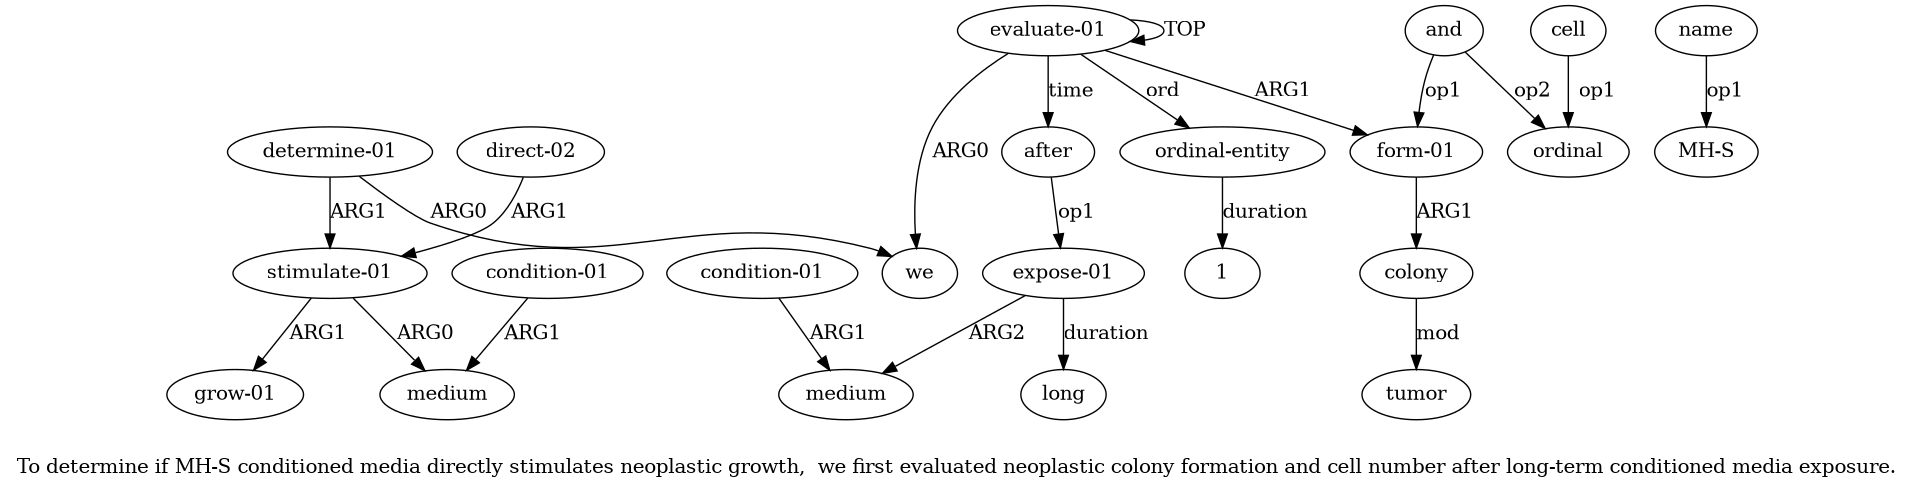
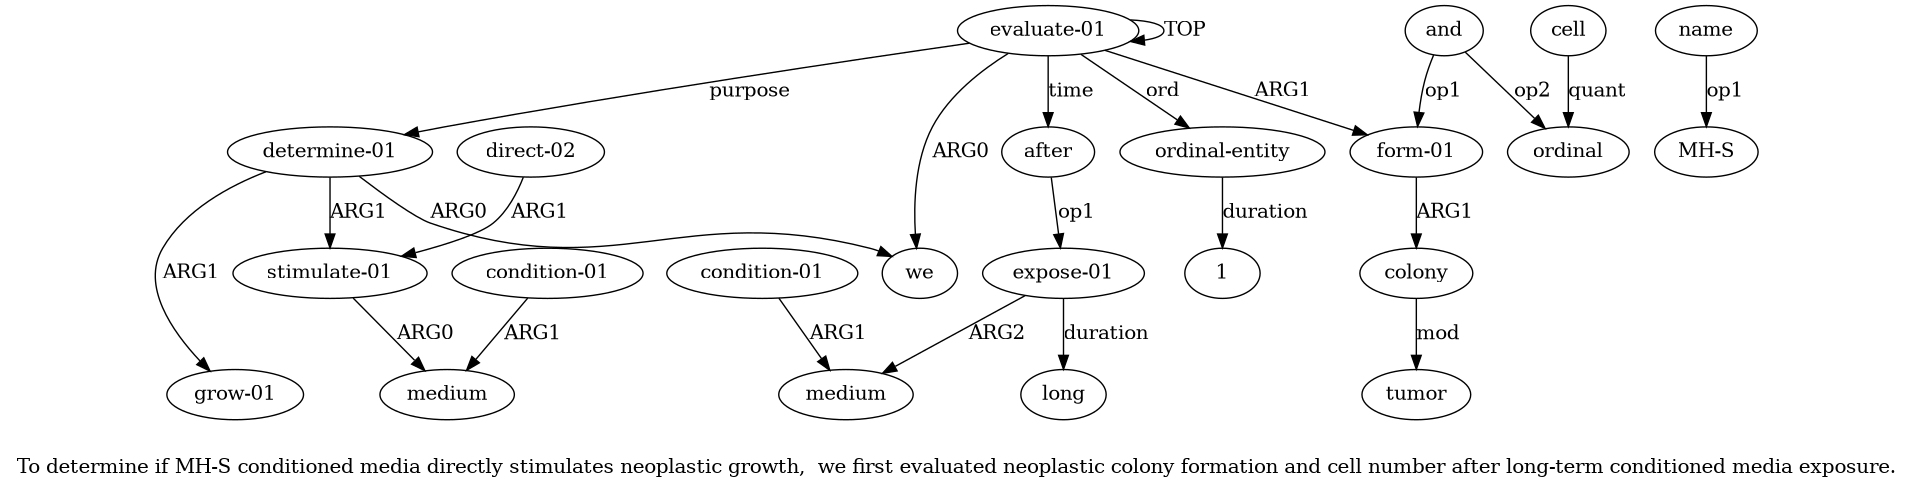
edge "evaluate-01" -> "determine-01": added, label "purpose"
edge "cell" -> "ordinal": label "op1" -> "quant"
edge "stimulate-01" -> "grow-01": now "determine-01" -> "grow-01"
